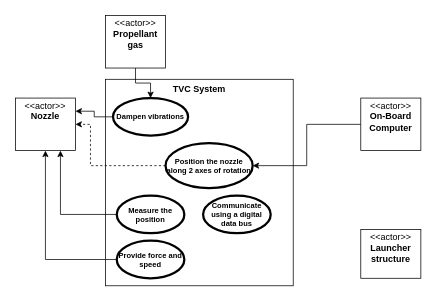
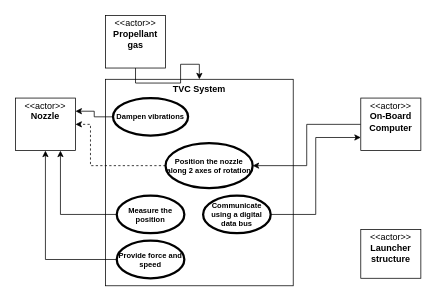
edge "<<actor>> Propellant gas" -> "Dampen vibrations": now "<<actor>> Propellant gas" -> "TVC System"
edge "Communicate using a digital data bus" -> "<<actor>> On-Board Computer": added
